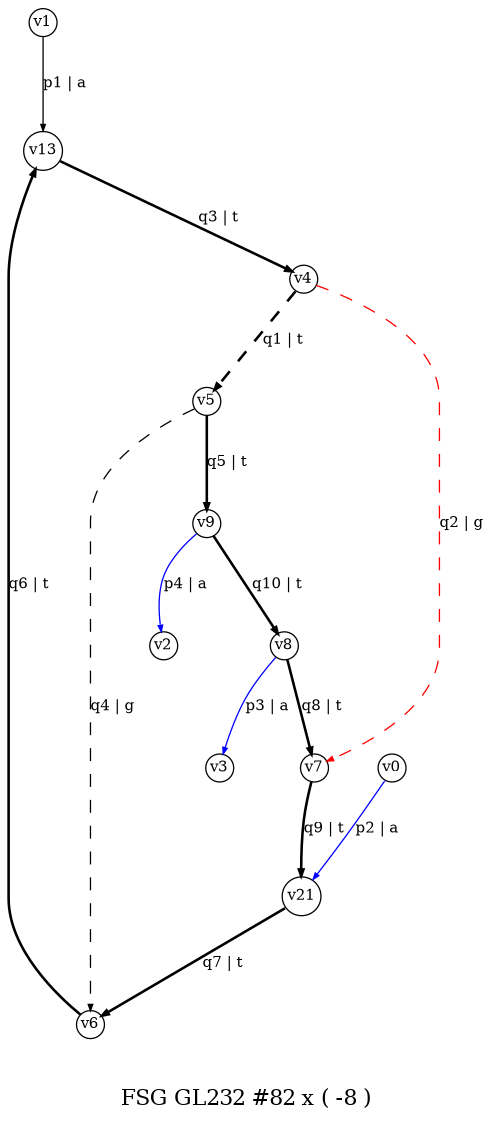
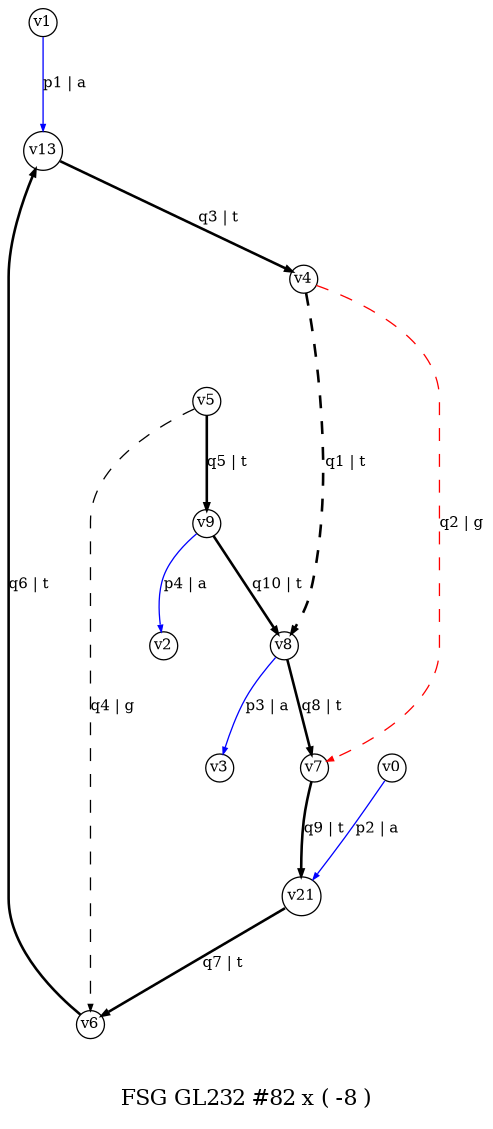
edge "v1" -> "v13": color black -> blue
edge "v4" -> "v5": now "v4" -> "v8"
